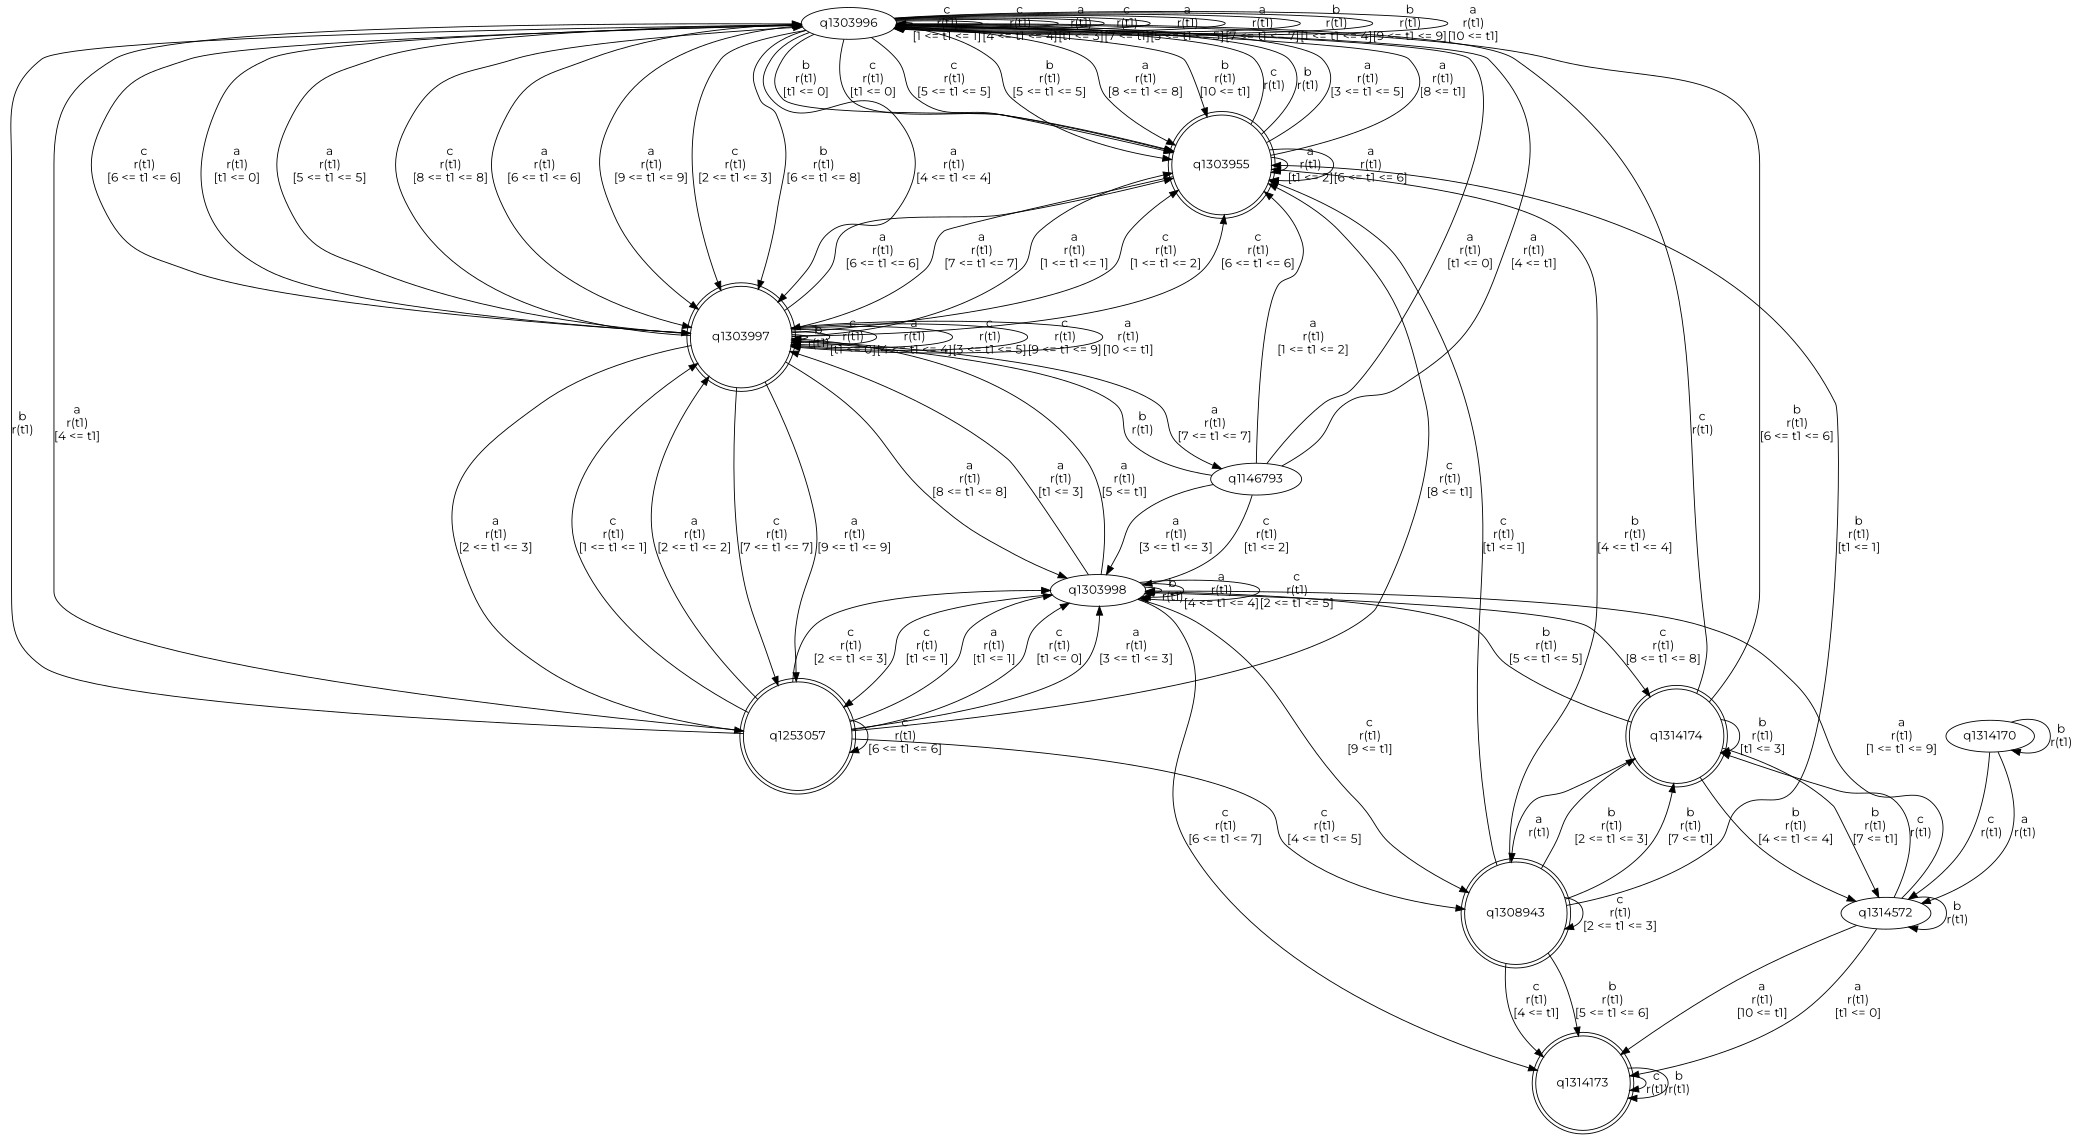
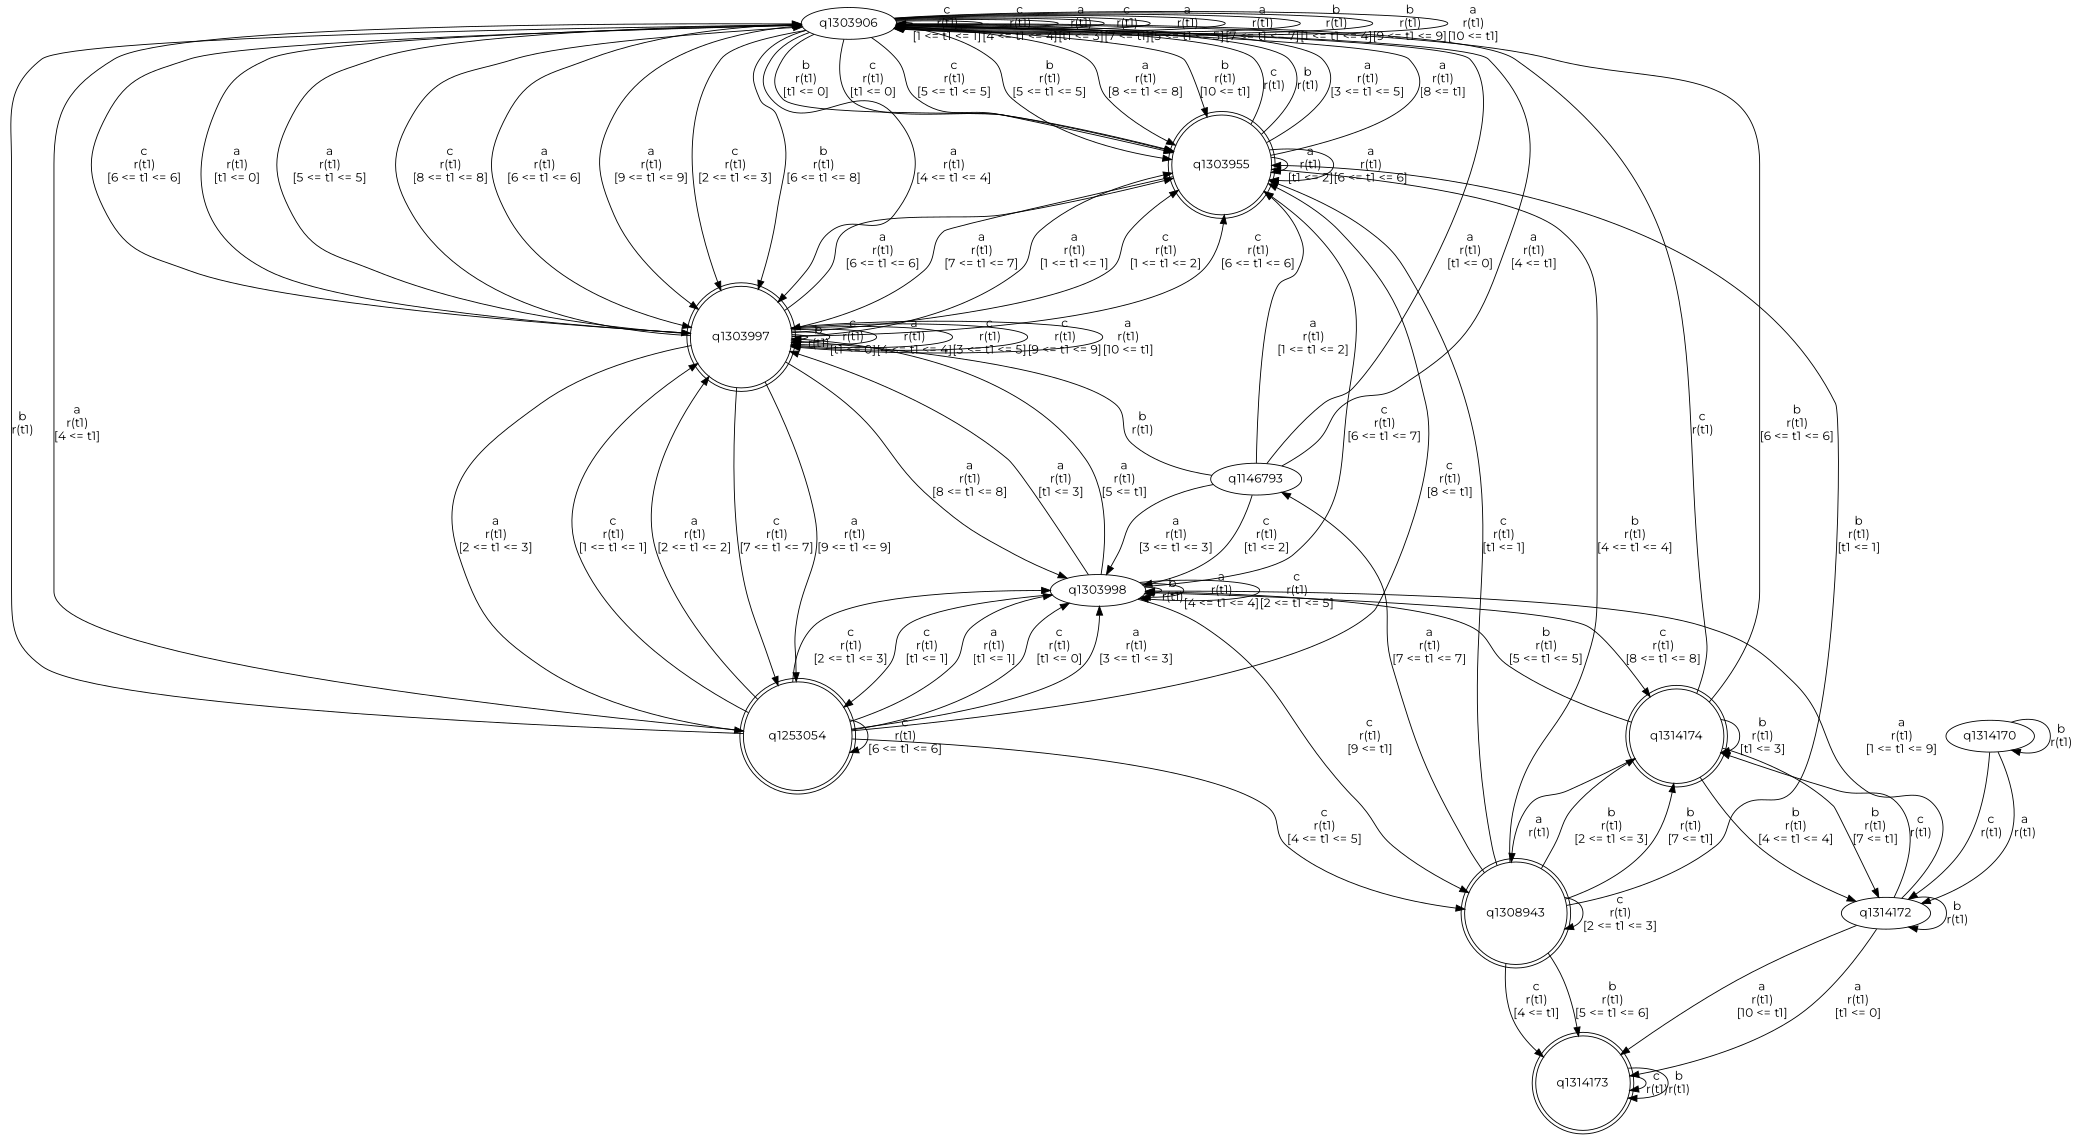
node "q1303996": label "q1303996" -> "q1303906"
edge "q1303997" -> "q1146793": now "q1308943" -> "q1146793"
node "q1253057": label "q1253057" -> "q1253054"
edge "q1303998" -> "q1314173": now "q1303998" -> "q1303955"
node "q1314572": label "q1314572" -> "q1314172"
